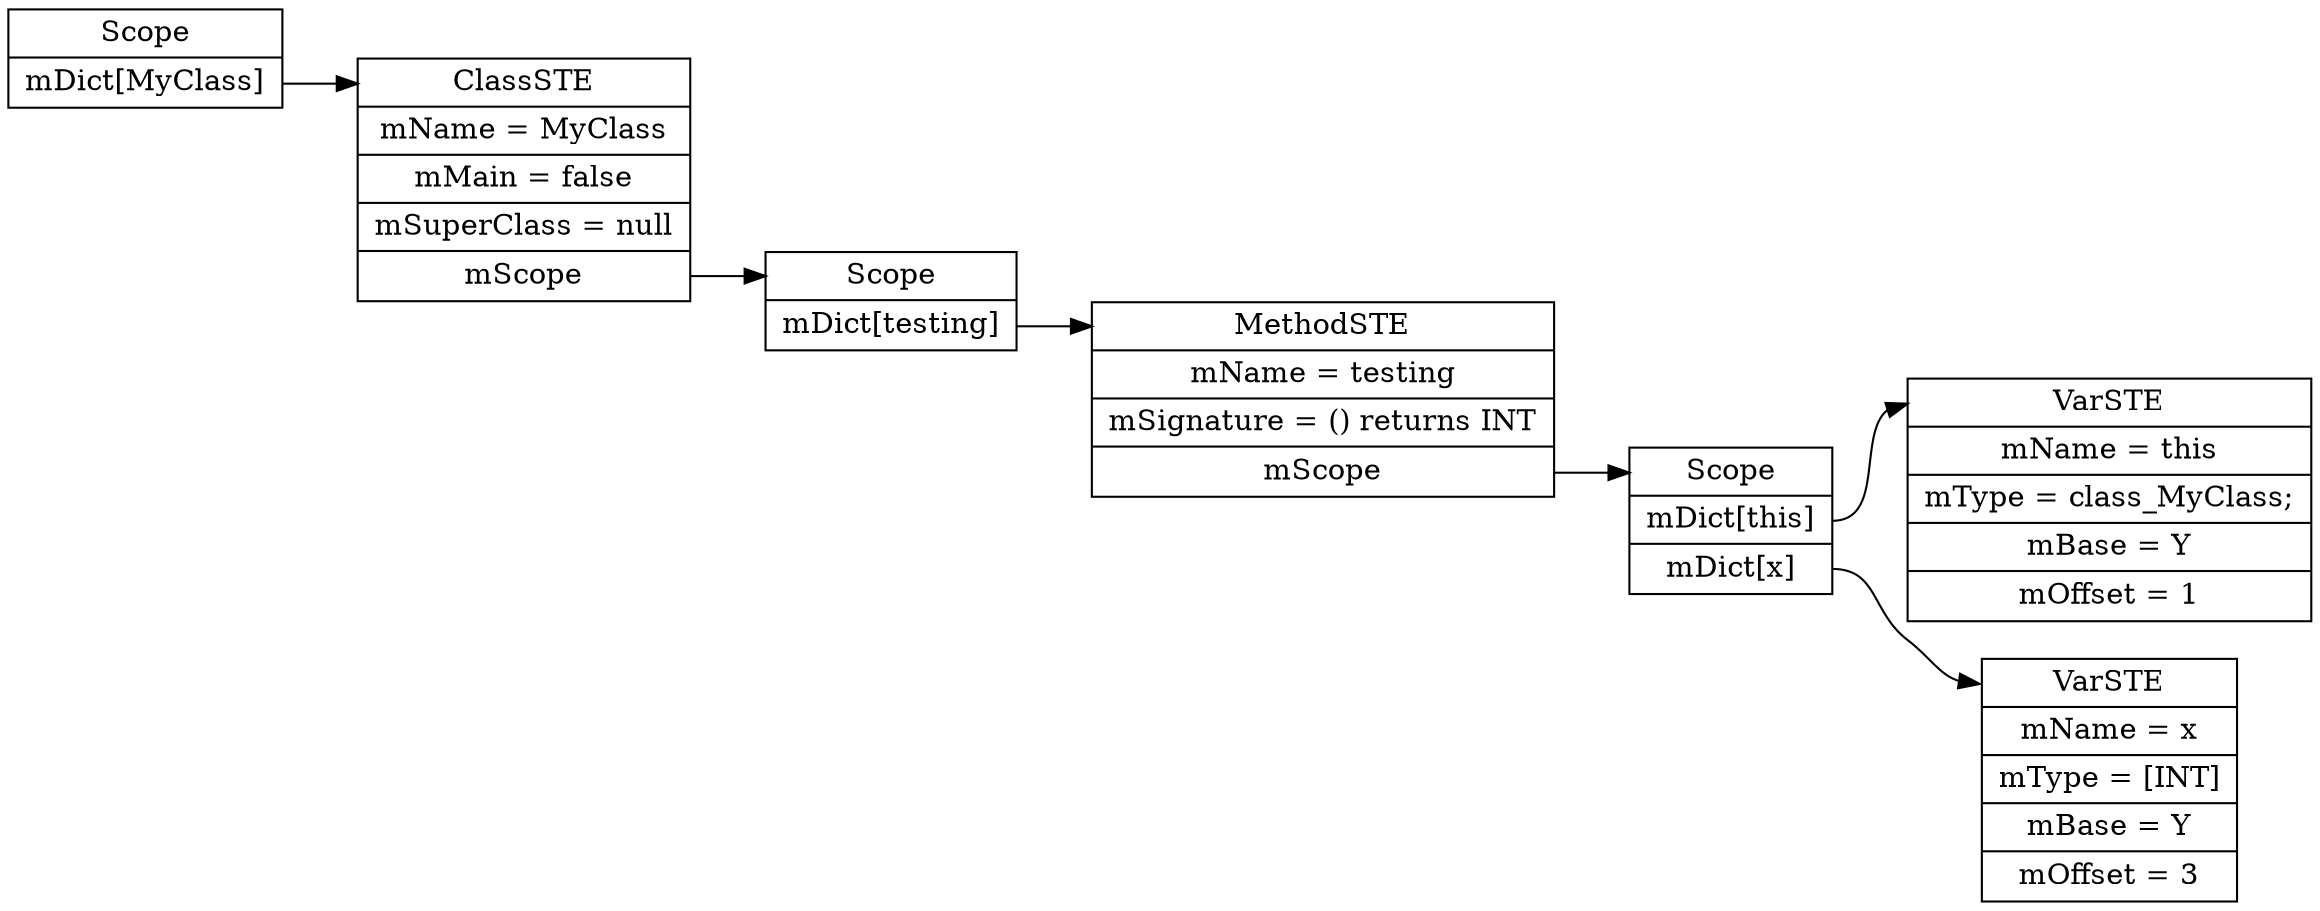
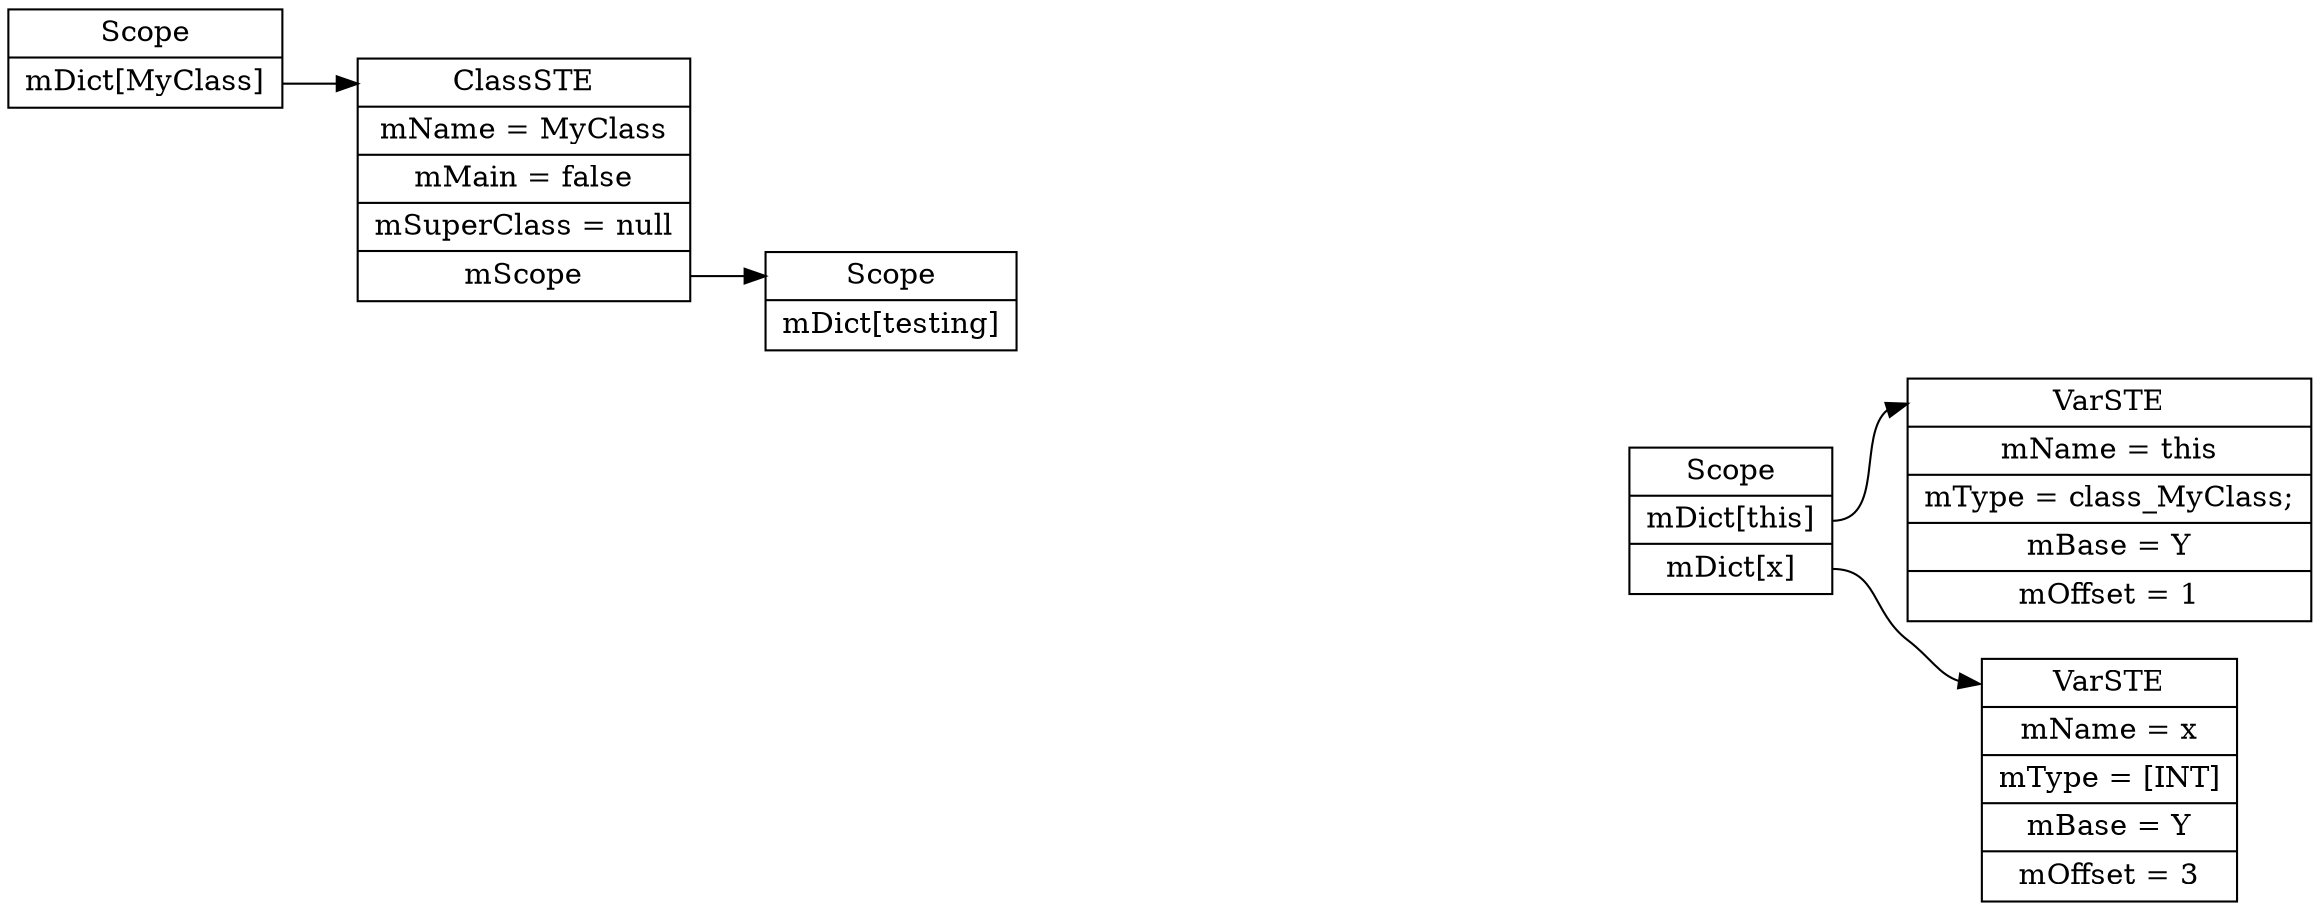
node "MethodSTE": removed
